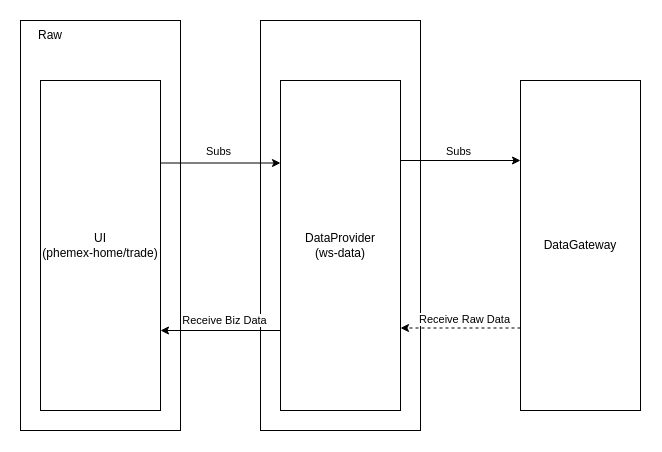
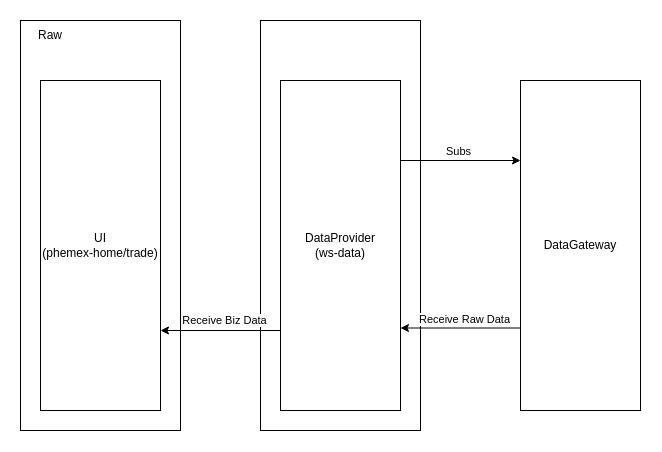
edge "UI (phemex-home/trade)" -> "DataProvider (ws-data)": removed, label "Subs"
edge "DataGateway" -> "DataProvider (ws-data)": style dashed -> solid
